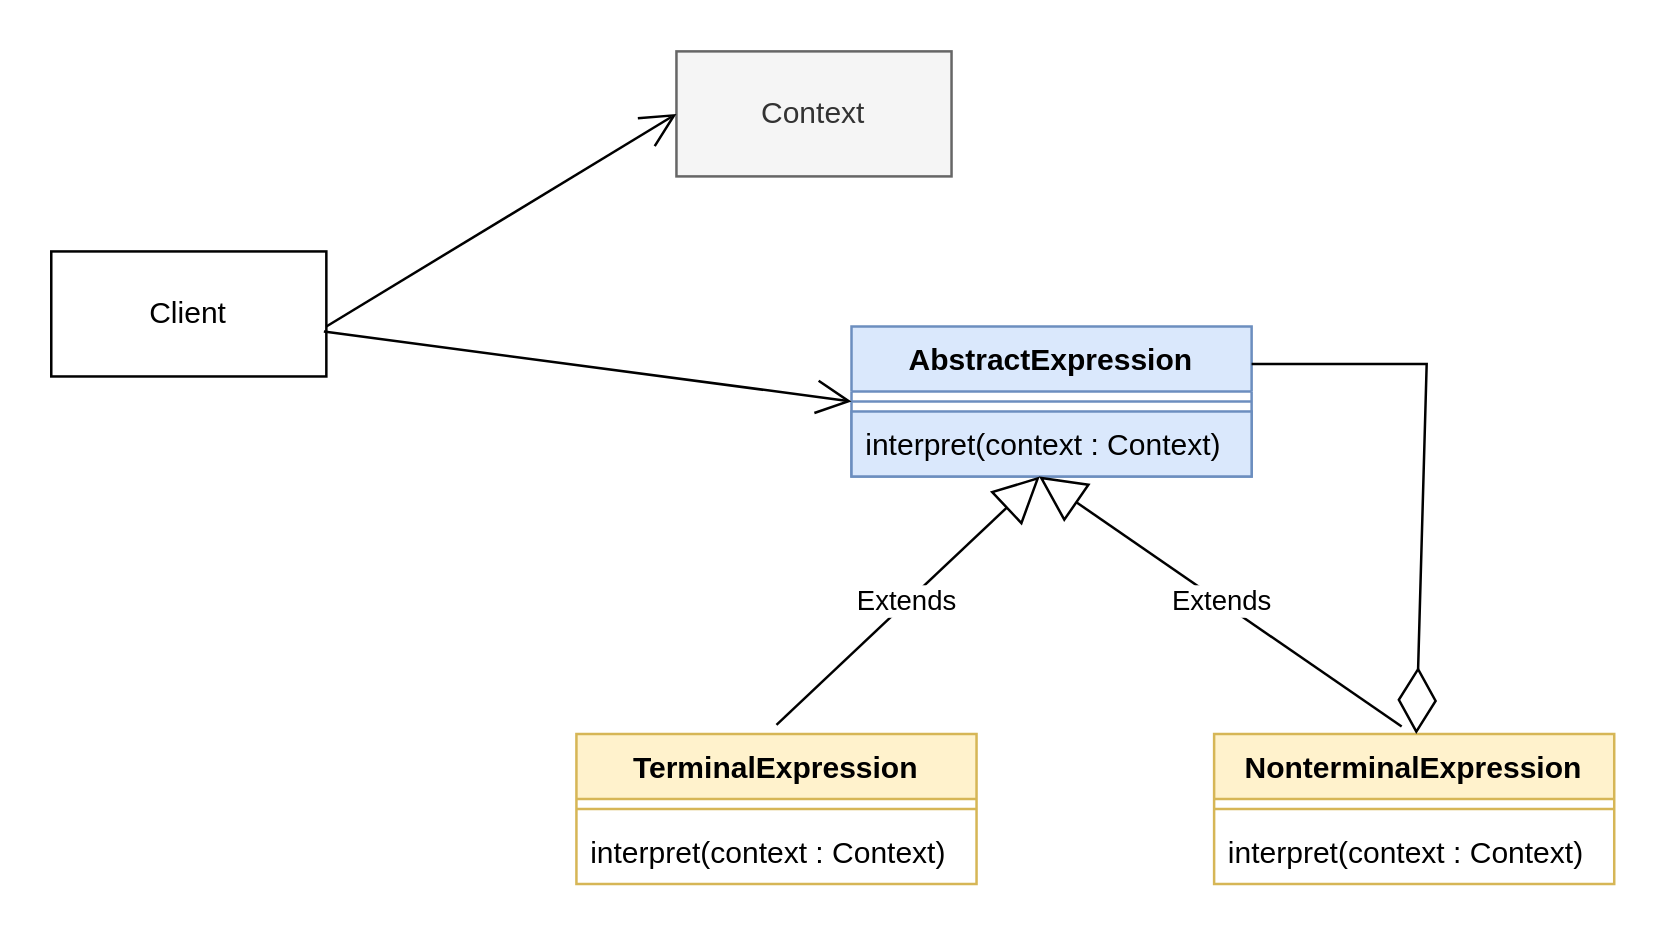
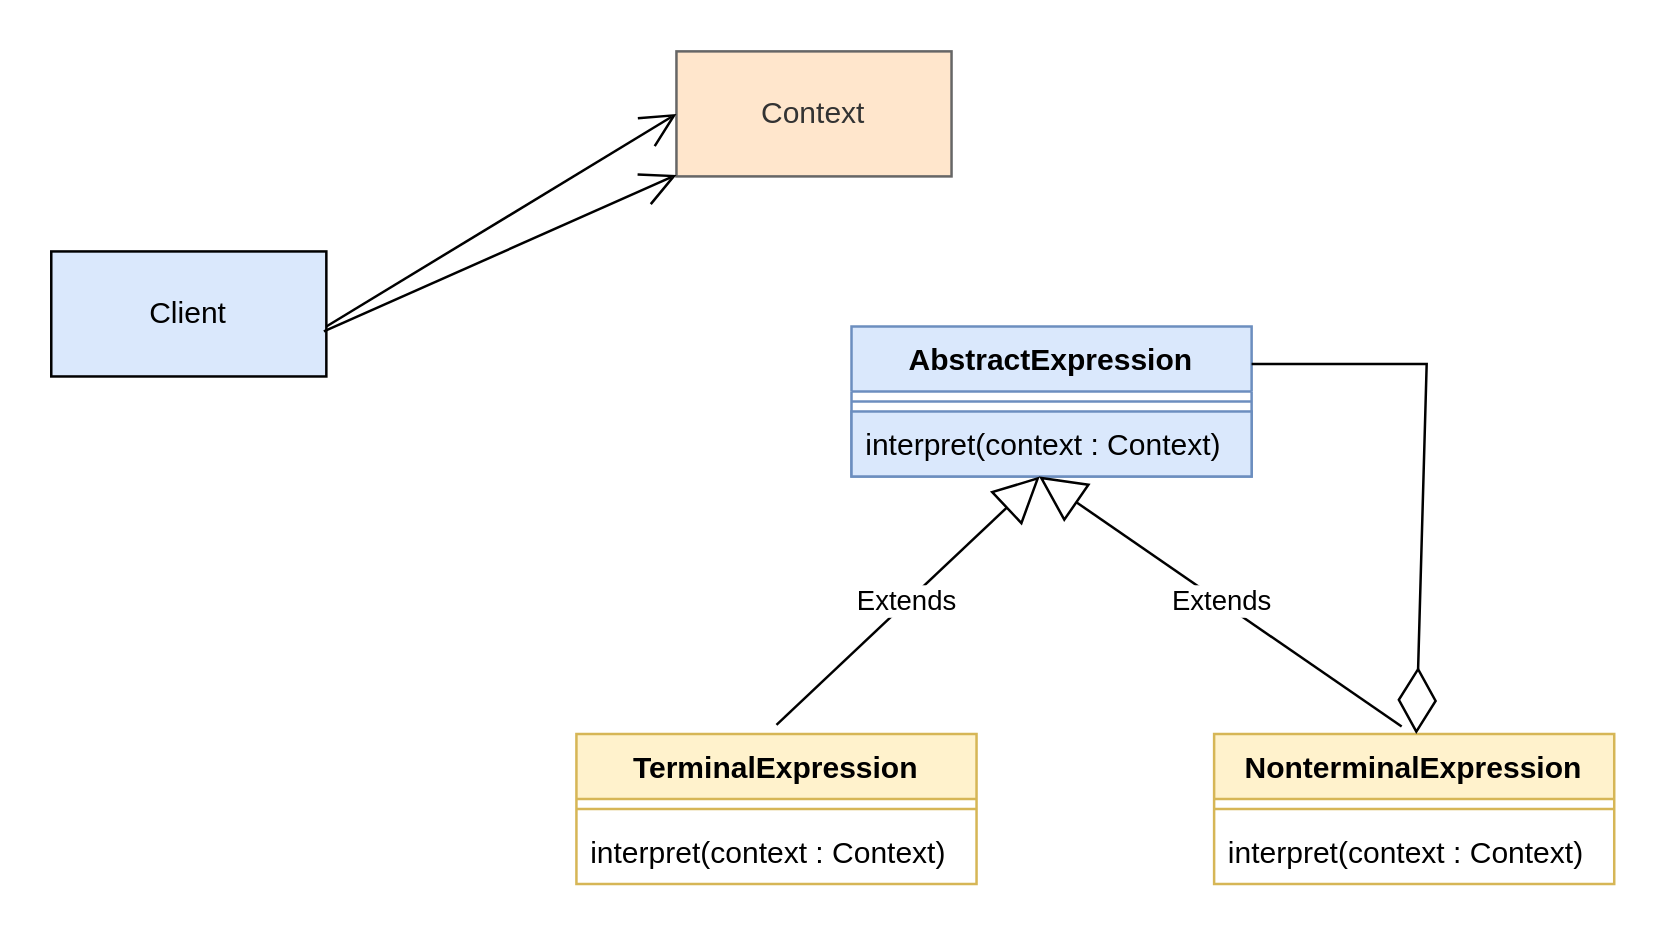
node "Context": fillcolor #f5f5f5 -> #ffe6cc
node "Client": fillcolor #ffffff -> #dae8fc
edge "Client" -> "AbstractExpression": now "Client" -> "Context"
